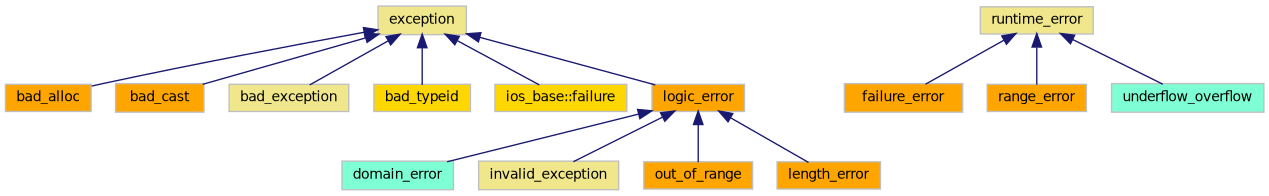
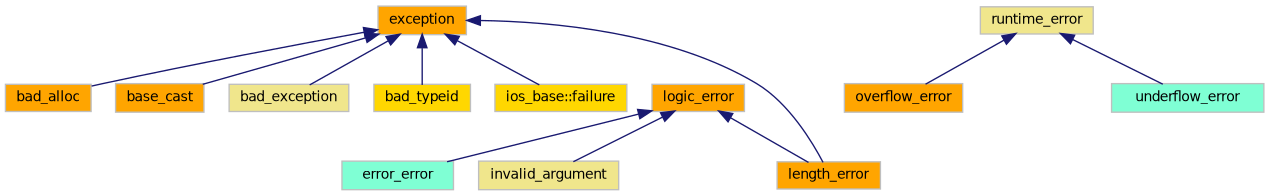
node "exception": fillcolor khaki -> orange
edge "logic_error" -> "exception": now "length_error" -> "exception"
node "bad_cast": label "bad_cast" -> "base_cast"
node "failure_error": label "failure_error" -> "overflow_error"
node "range_error": removed
node "underflow_overflow": label "underflow_overflow" -> "underflow_error"
node "domain_error": label "domain_error" -> "error_error"
node "invalid_exception": label "invalid_exception" -> "invalid_argument"
node "out_of_range": removed
